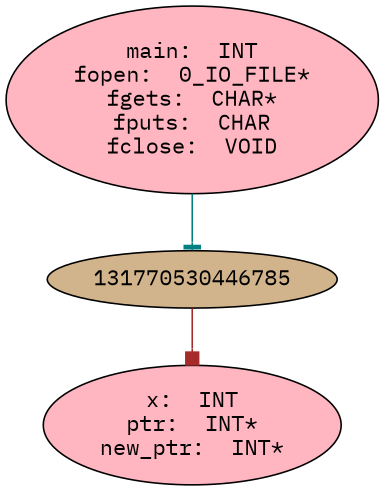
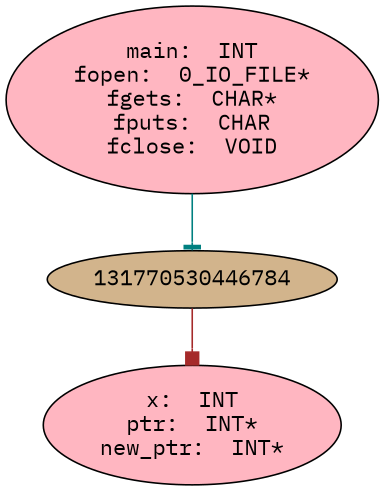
node "131770530446785": label "131770530446785" -> "131770530446784"
